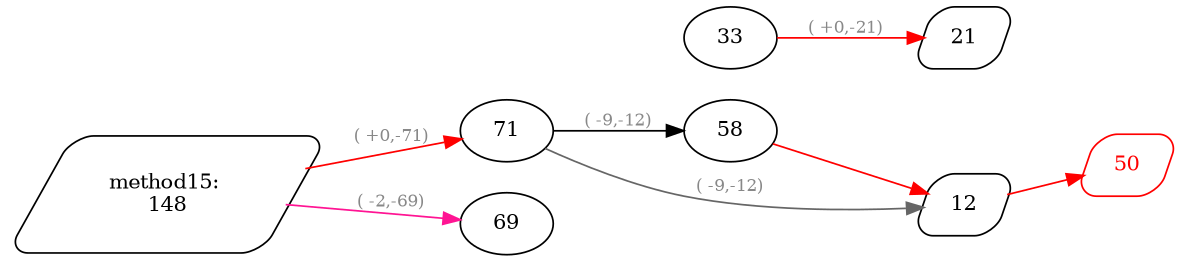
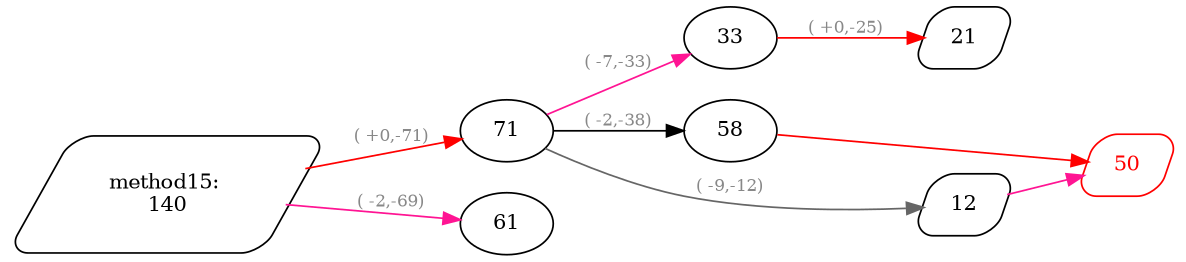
edge "33" -> "21": label "( +0,-21)" -> "( +0,-25)"
edge "71" -> "33": added, label "( -7,-33)"
edge "71" -> "58": label "( -9,-12)" -> "( -2,-38)"
edge "58" -> "12": now "58" -> "50"
edge "12" -> "50": color red -> deeppink
node "method15: 148": label "method15: 148" -> "method15: 140"
node "69": label "69" -> "61"
